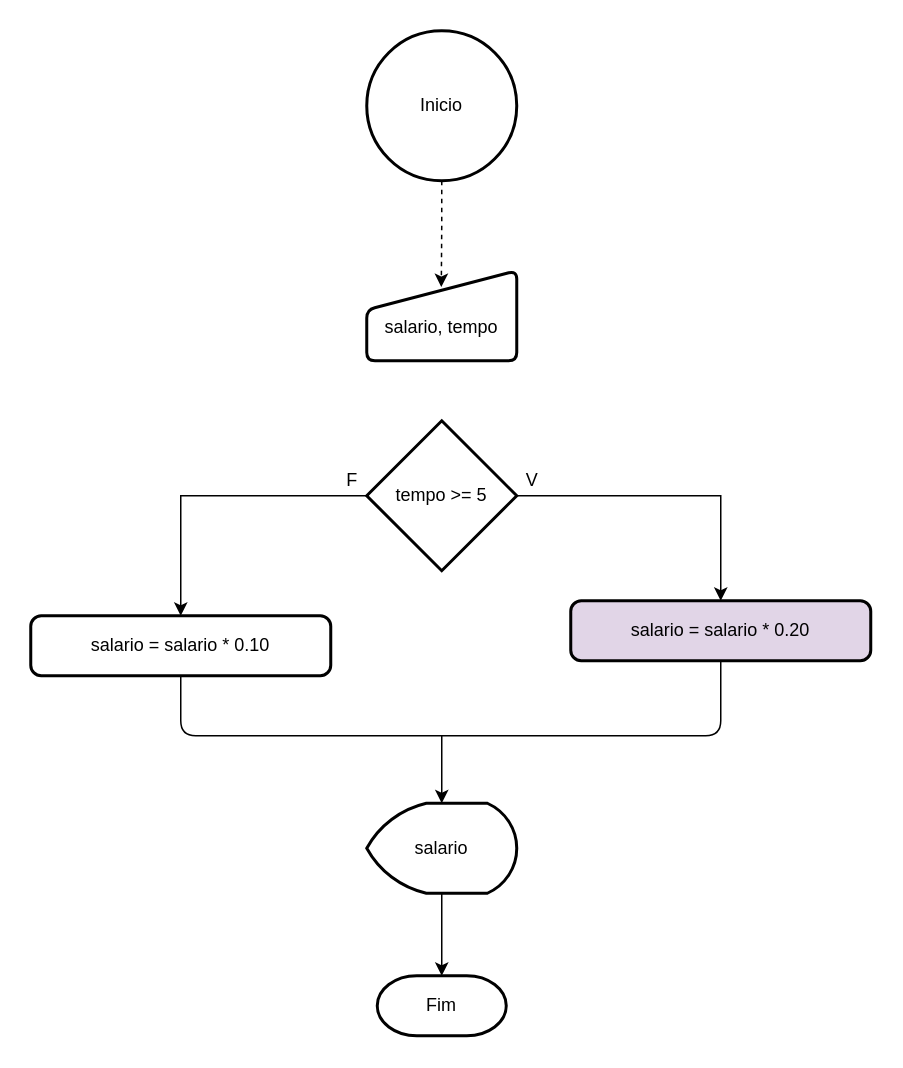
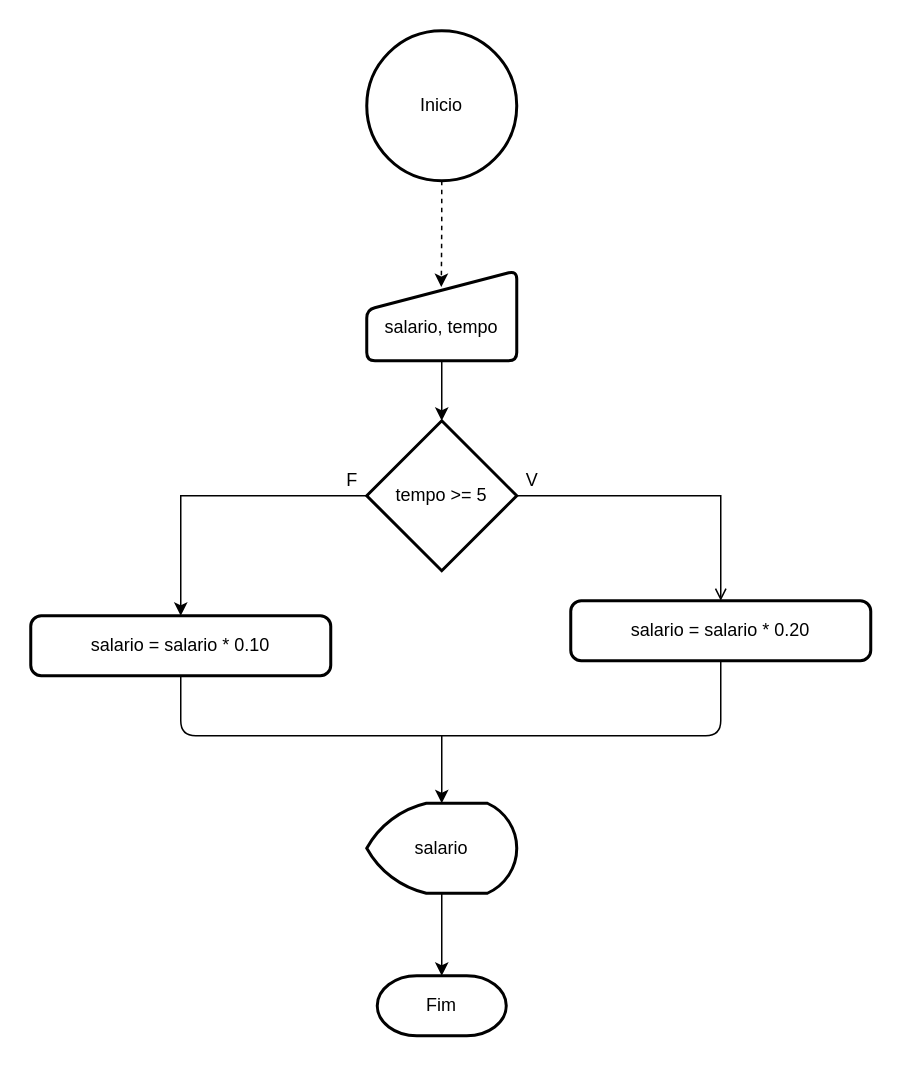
edge "salario, tempo" -> "tempo >= 5": added
edge "tempo >= 5" -> "salario = salario * 0.20": arrowhead classic -> open
node "salario = salario * 0.20": fillcolor #e1d5e7 -> #ffffff
